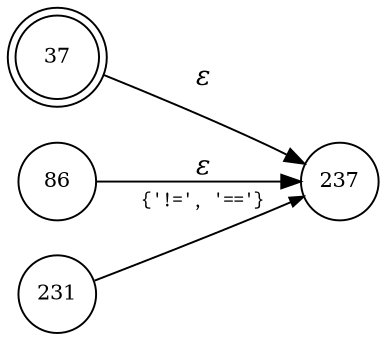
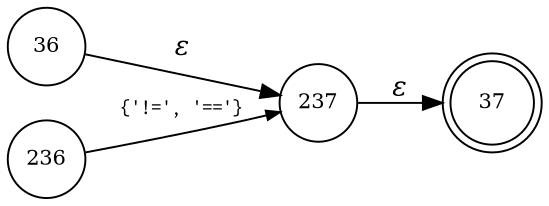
edge "37" -> "237": reversed
node "86": label "86" -> "36"
node "231": label "231" -> "236"
